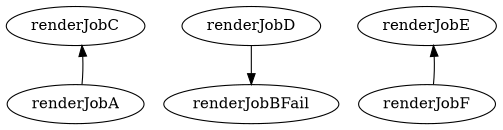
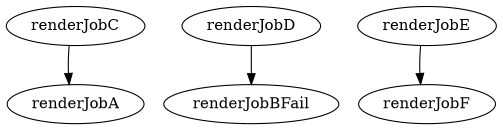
edge "renderJobA" -> "renderJobC": reversed
edge "renderJobF" -> "renderJobE": reversed
